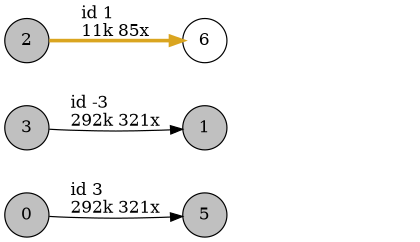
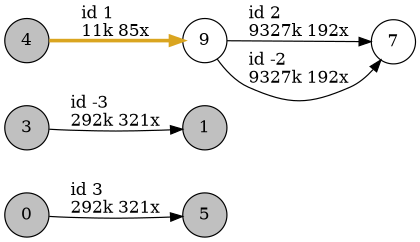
node "2": label "2" -> "4"
node "6": label "6" -> "9"
node "7": added
